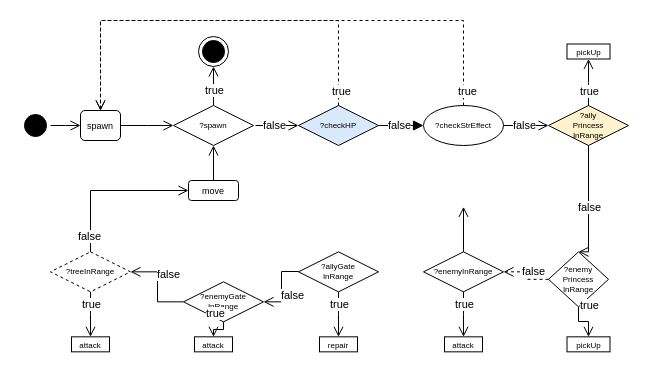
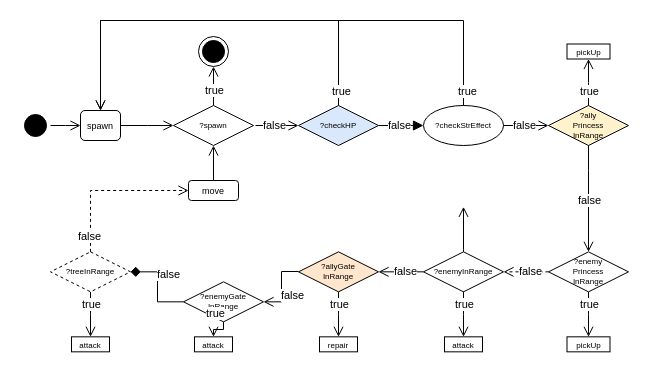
edge "?checkStrEffect" -> "spawn": style dashed -> solid
edge "?checkHP" -> "spawn": style dashed -> solid
edge "?treeInRange" -> "move": style solid -> dashed
edge "?enemyGate InRange" -> "?treeInRange": arrowhead open -> diamond
node "?allyGate InRange": fillcolor #ffffff -> #ffe6cc
edge "?enemyInRange" -> "?allyGate InRange": added, label "false"
node "?enemy Princess InRange": size 60x55 -> 80x40
